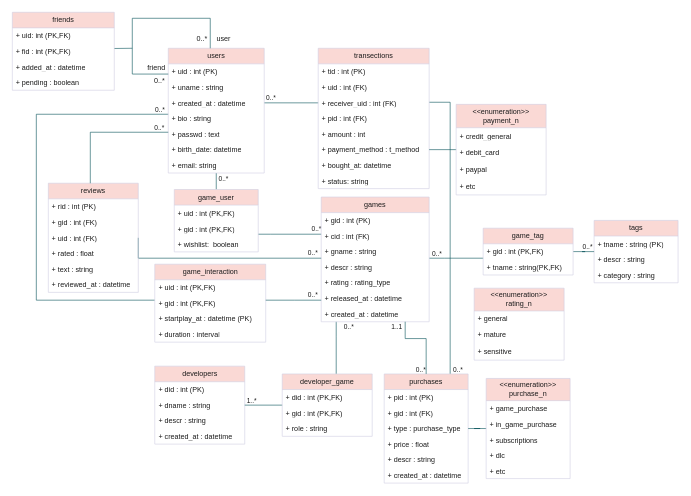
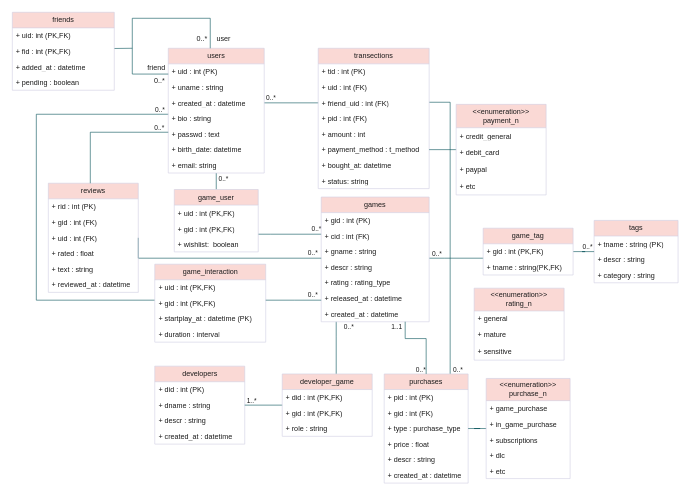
node "+ receiver_uid : int (FK)": label "+ receiver_uid : int (FK)" -> "+ friend_uid : int (FK)"
